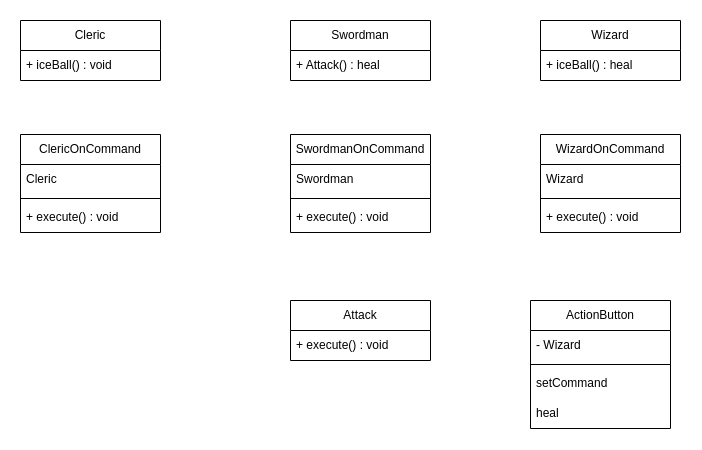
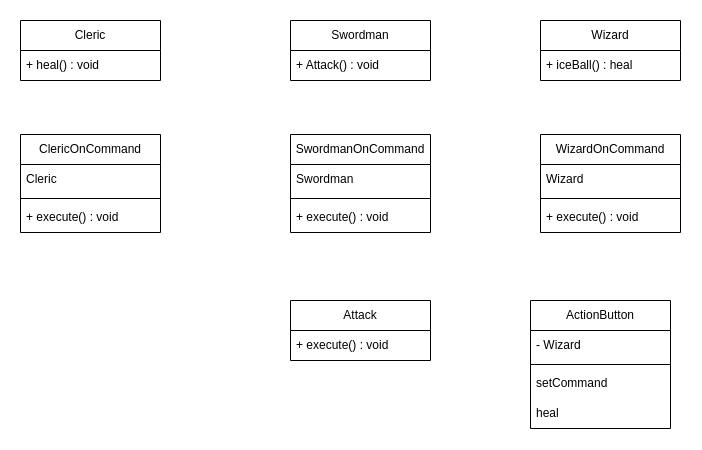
node "+ iceBall() : void": label "+ iceBall() : void" -> "+ heal() : void"
node "+ Attack() : heal": label "+ Attack() : heal" -> "+ Attack() : void"
